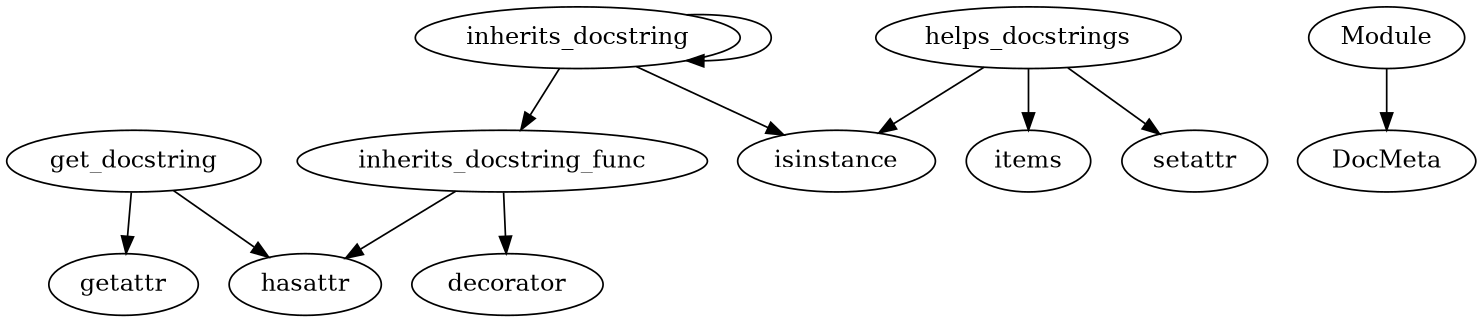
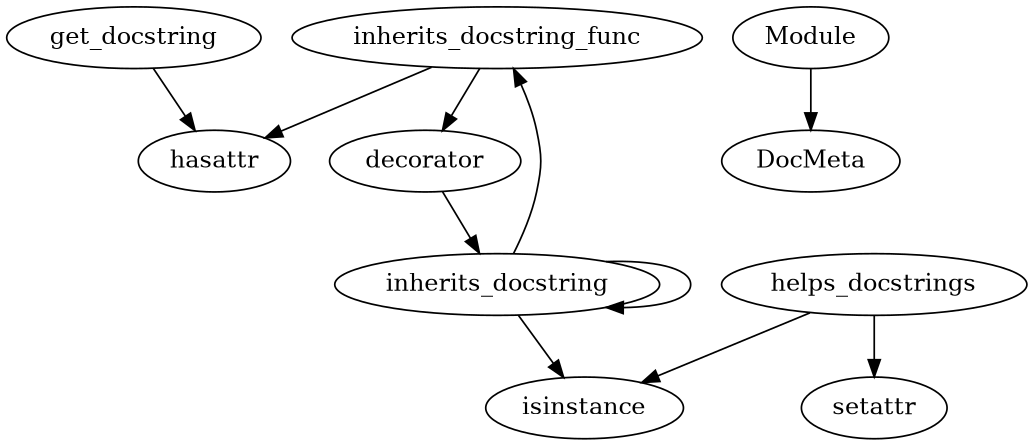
node "items": removed
edge "decorator" -> "inherits_docstring": added
node "getattr": removed
